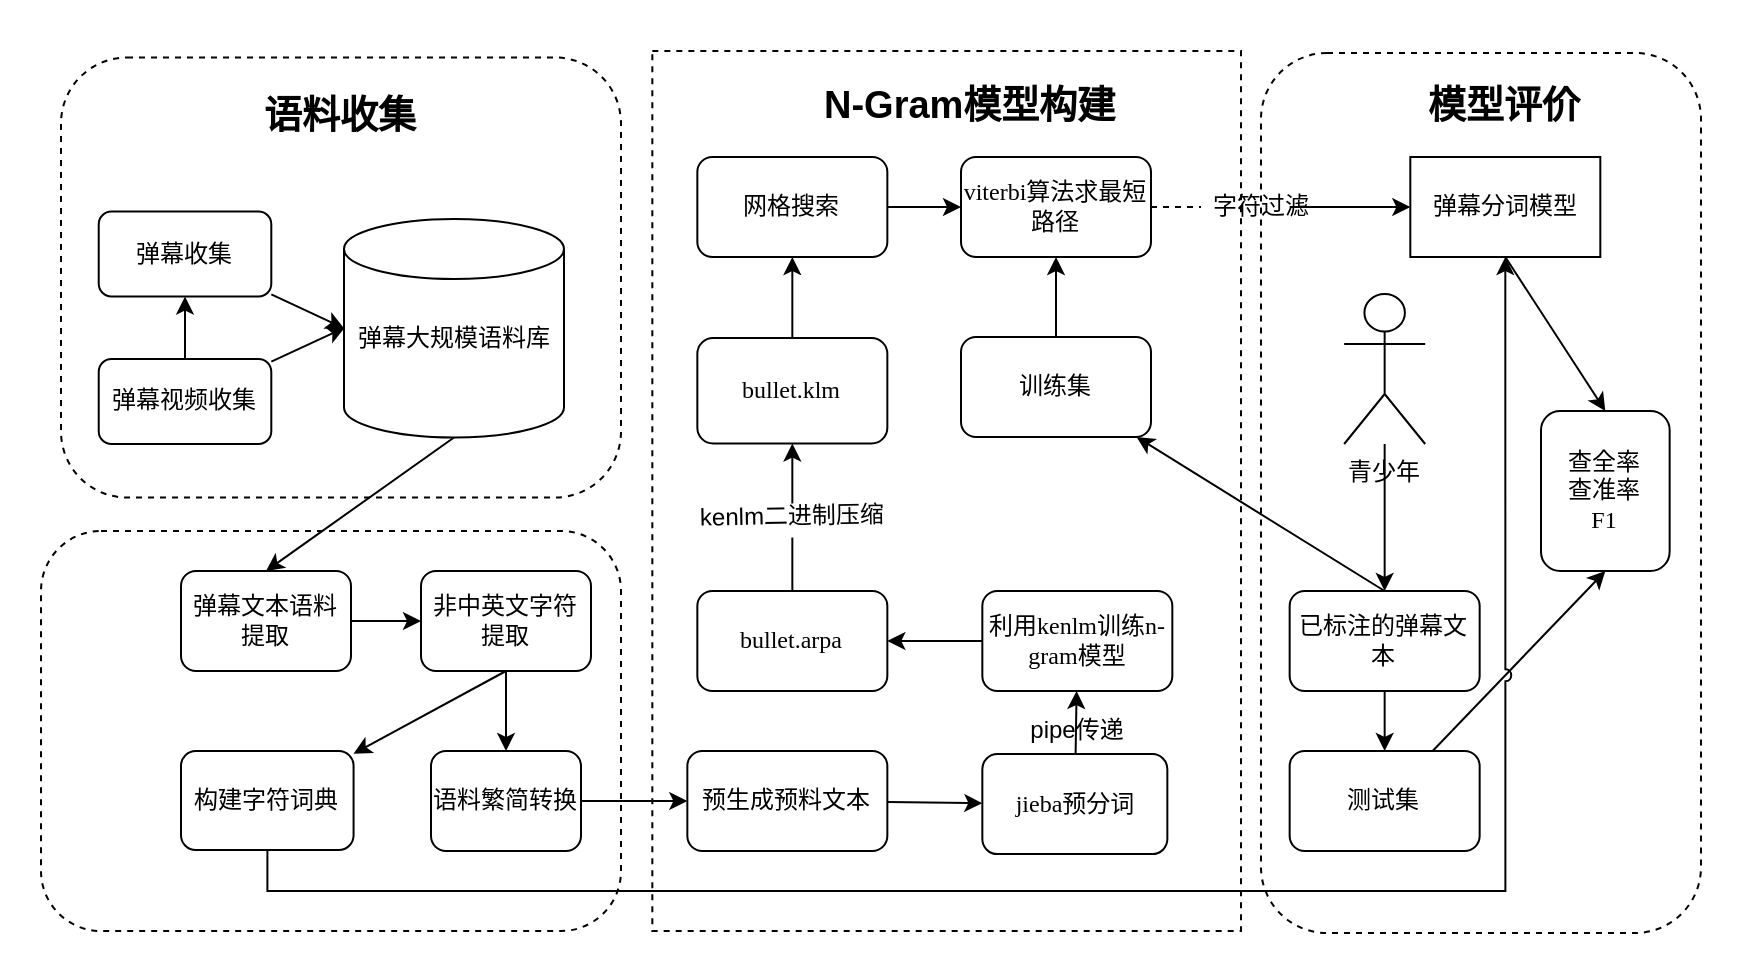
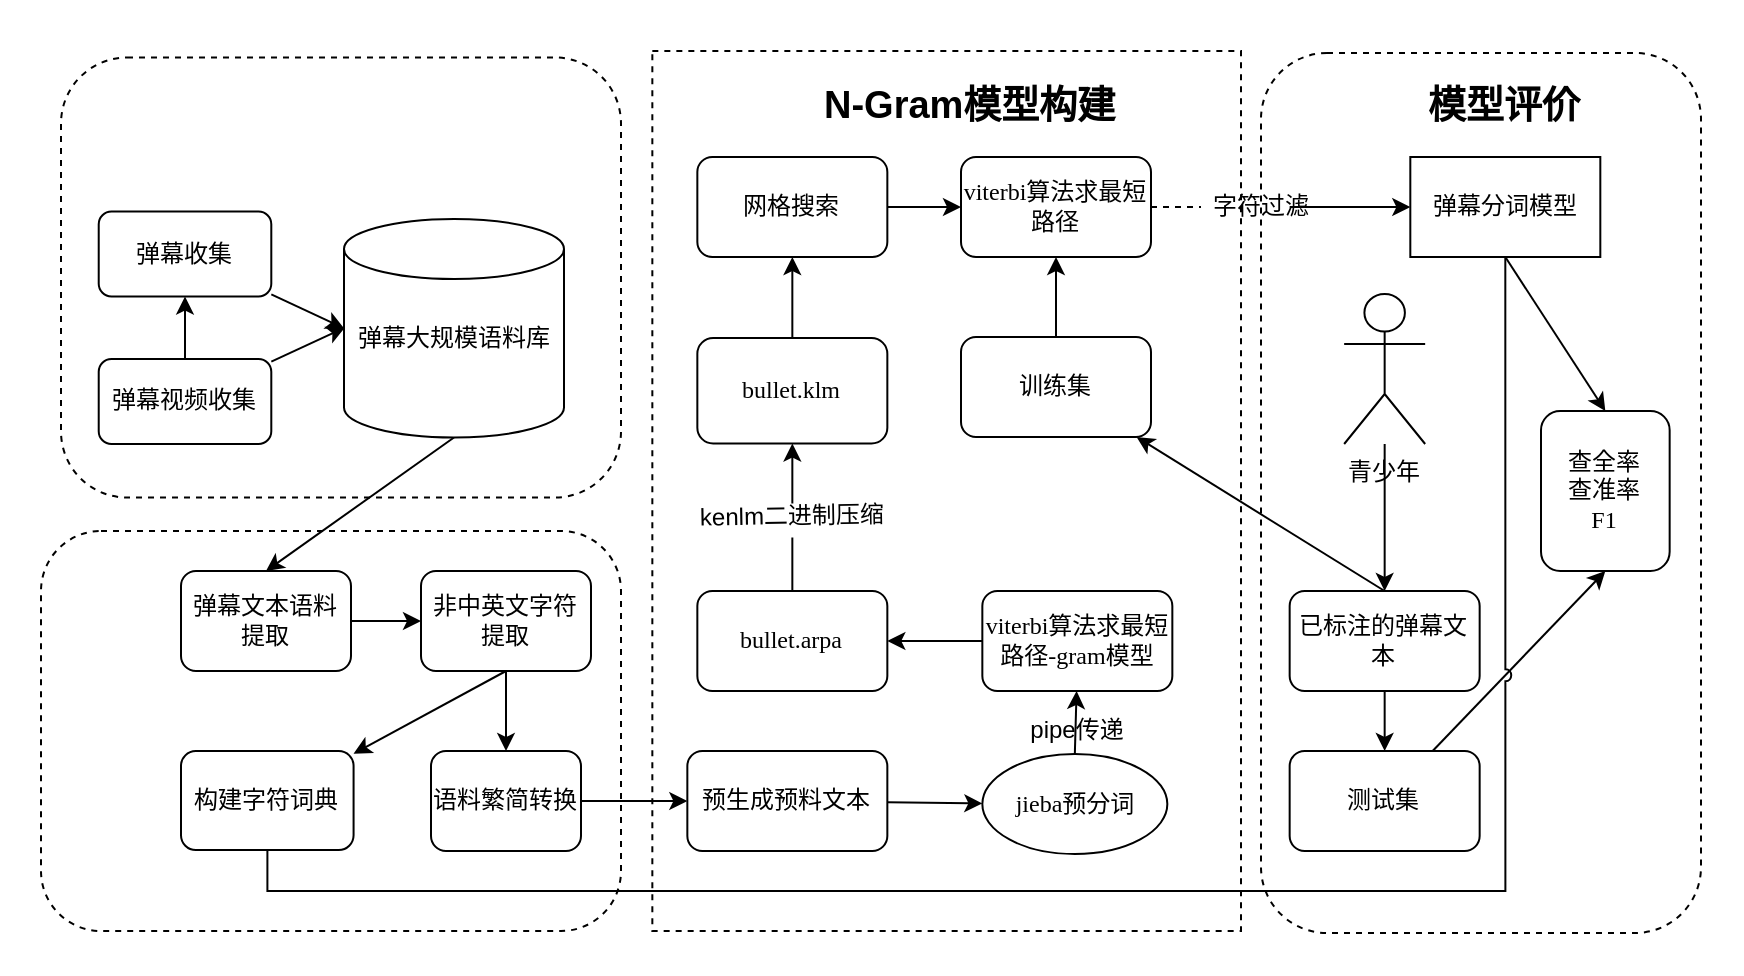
node "语料收集": removed
edge "构建字符词典" -> "弹幕分词模型": arrowhead classic -> none
node "利用kenlm训练n-gram模型": label "利用kenlm训练n-gram模型" -> "viterbi算法求最短路径-gram模型"
node "jieba预分词": shape rounded rectangle -> ellipse
